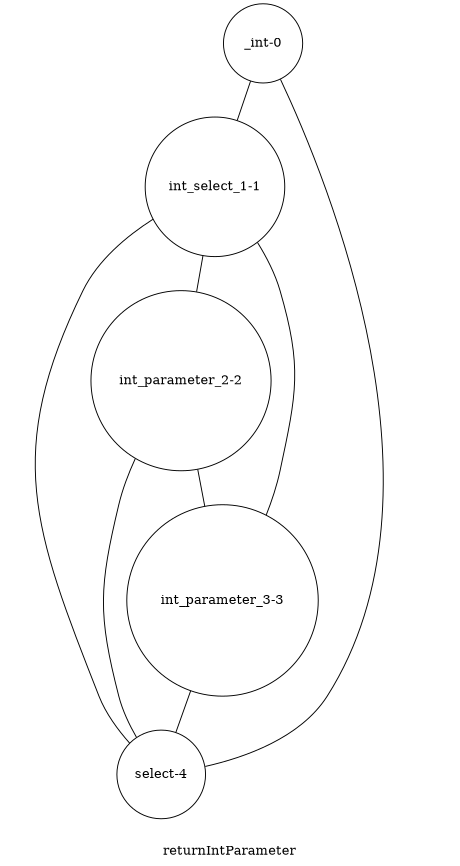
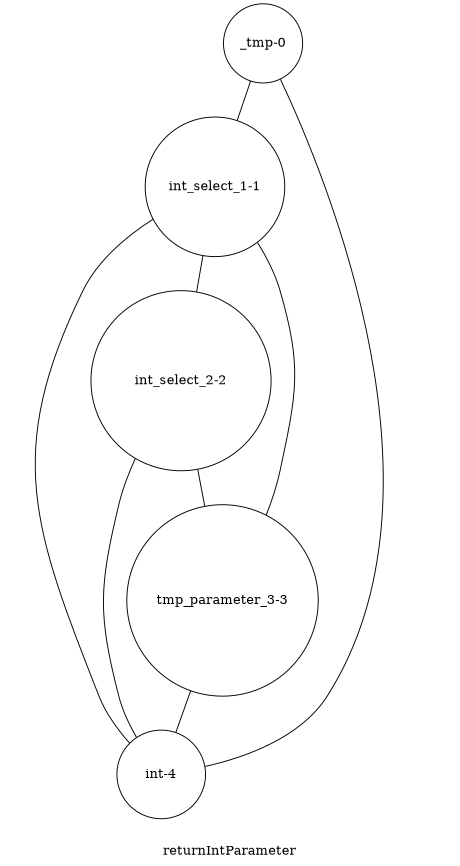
node "_int-0": label "_int-0" -> "_tmp-0"
node "int_parameter_2-2": label "int_parameter_2-2" -> "int_select_2-2"
node "int_parameter_3-3": label "int_parameter_3-3" -> "tmp_parameter_3-3"
node "select-4": label "select-4" -> "int-4"
